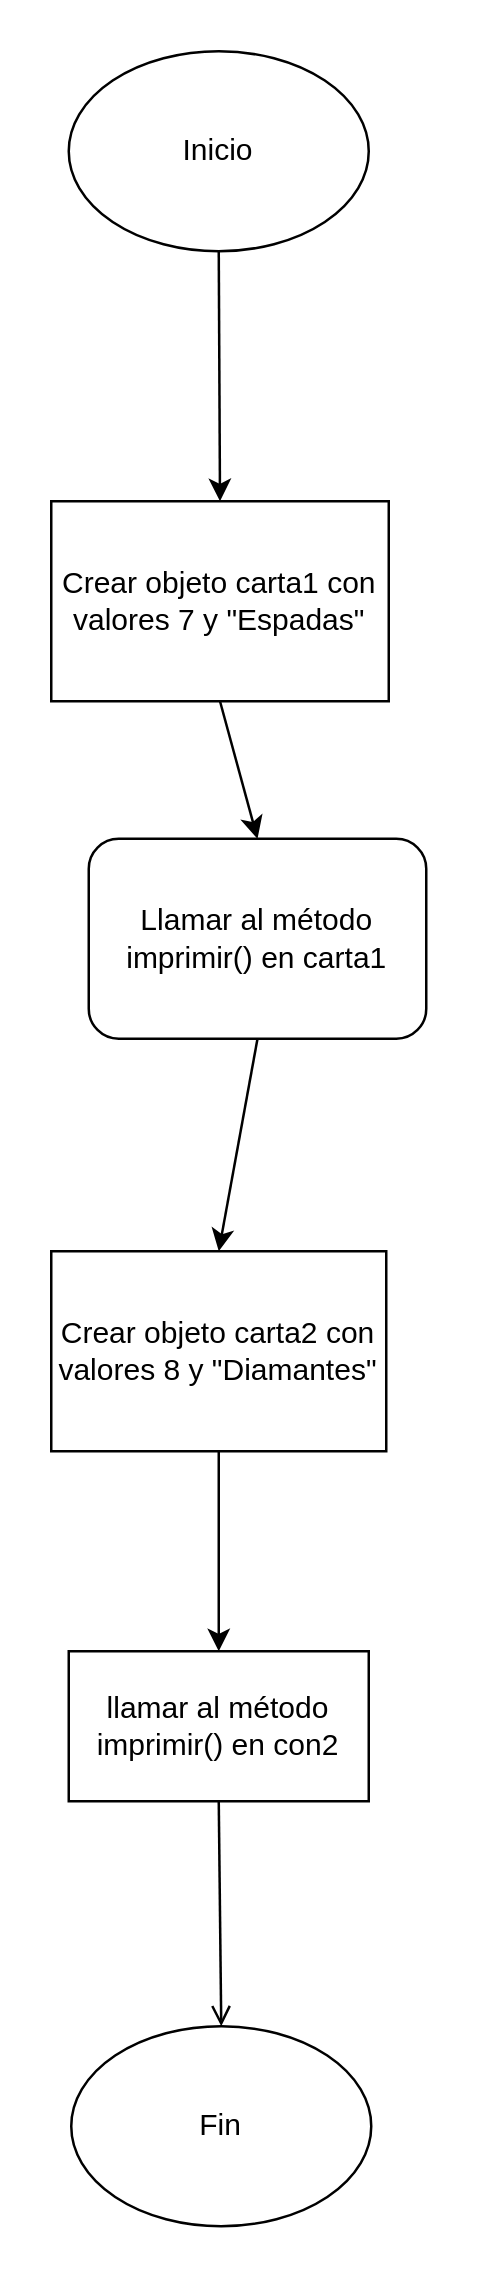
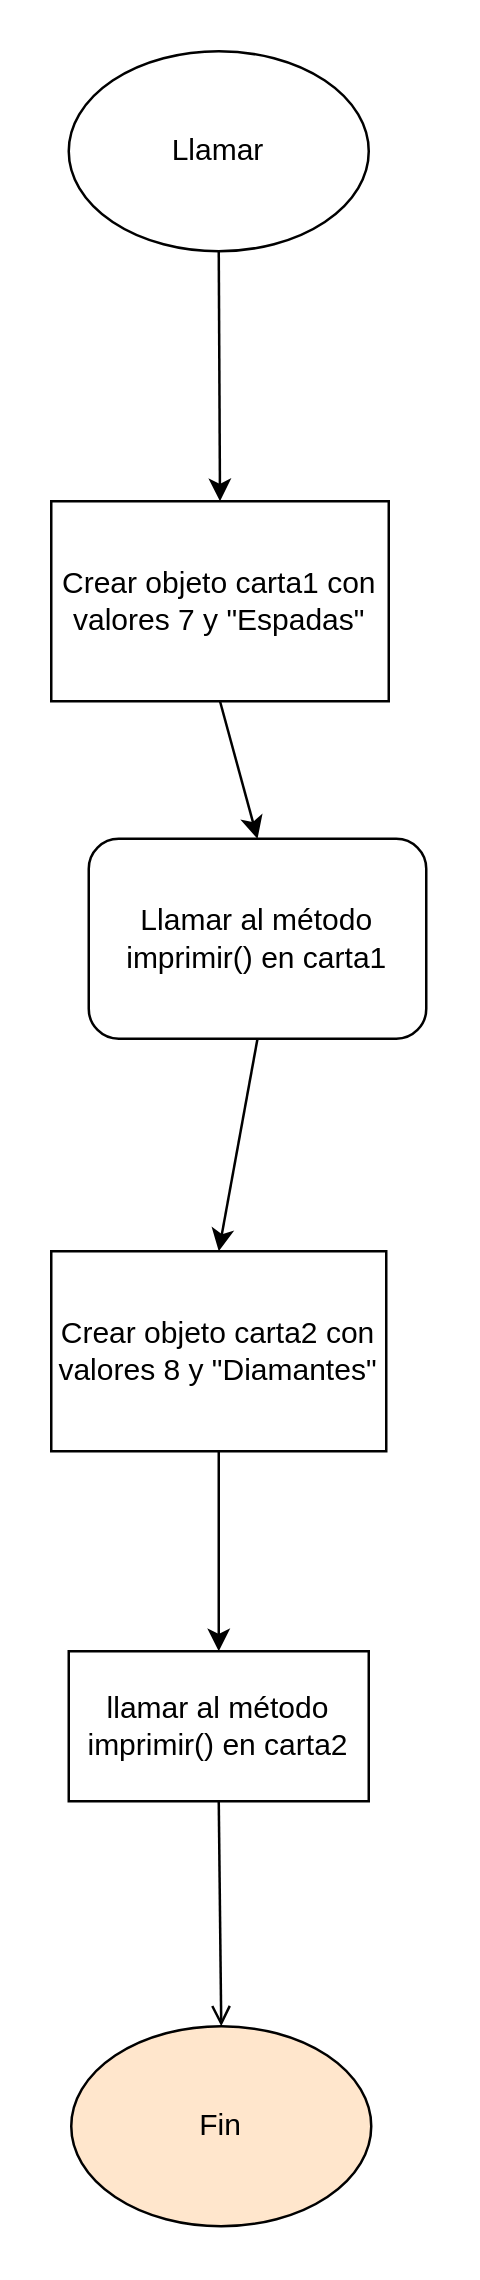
node "Inicio": label "Inicio" -> "Llamar"
node "llamar al método imprimir() en con2": label "llamar al método imprimir() en con2" -> "llamar al método imprimir() en carta2"
node "Fin": fillcolor #ffffff -> #ffe6cc
